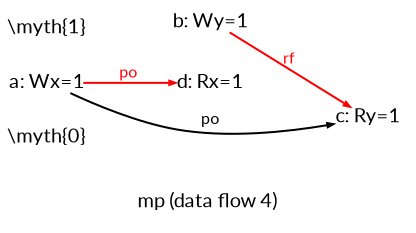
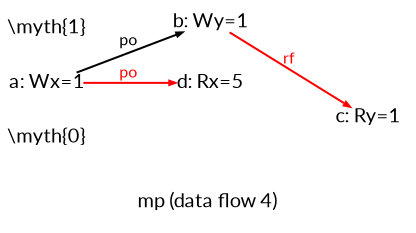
node "d: Rx=1": label "d: Rx=1" -> "d: Rx=5"
edge "a: Wx=1" -> "c: Ry=1": now "a: Wx=1" -> "b: Wy=1"
